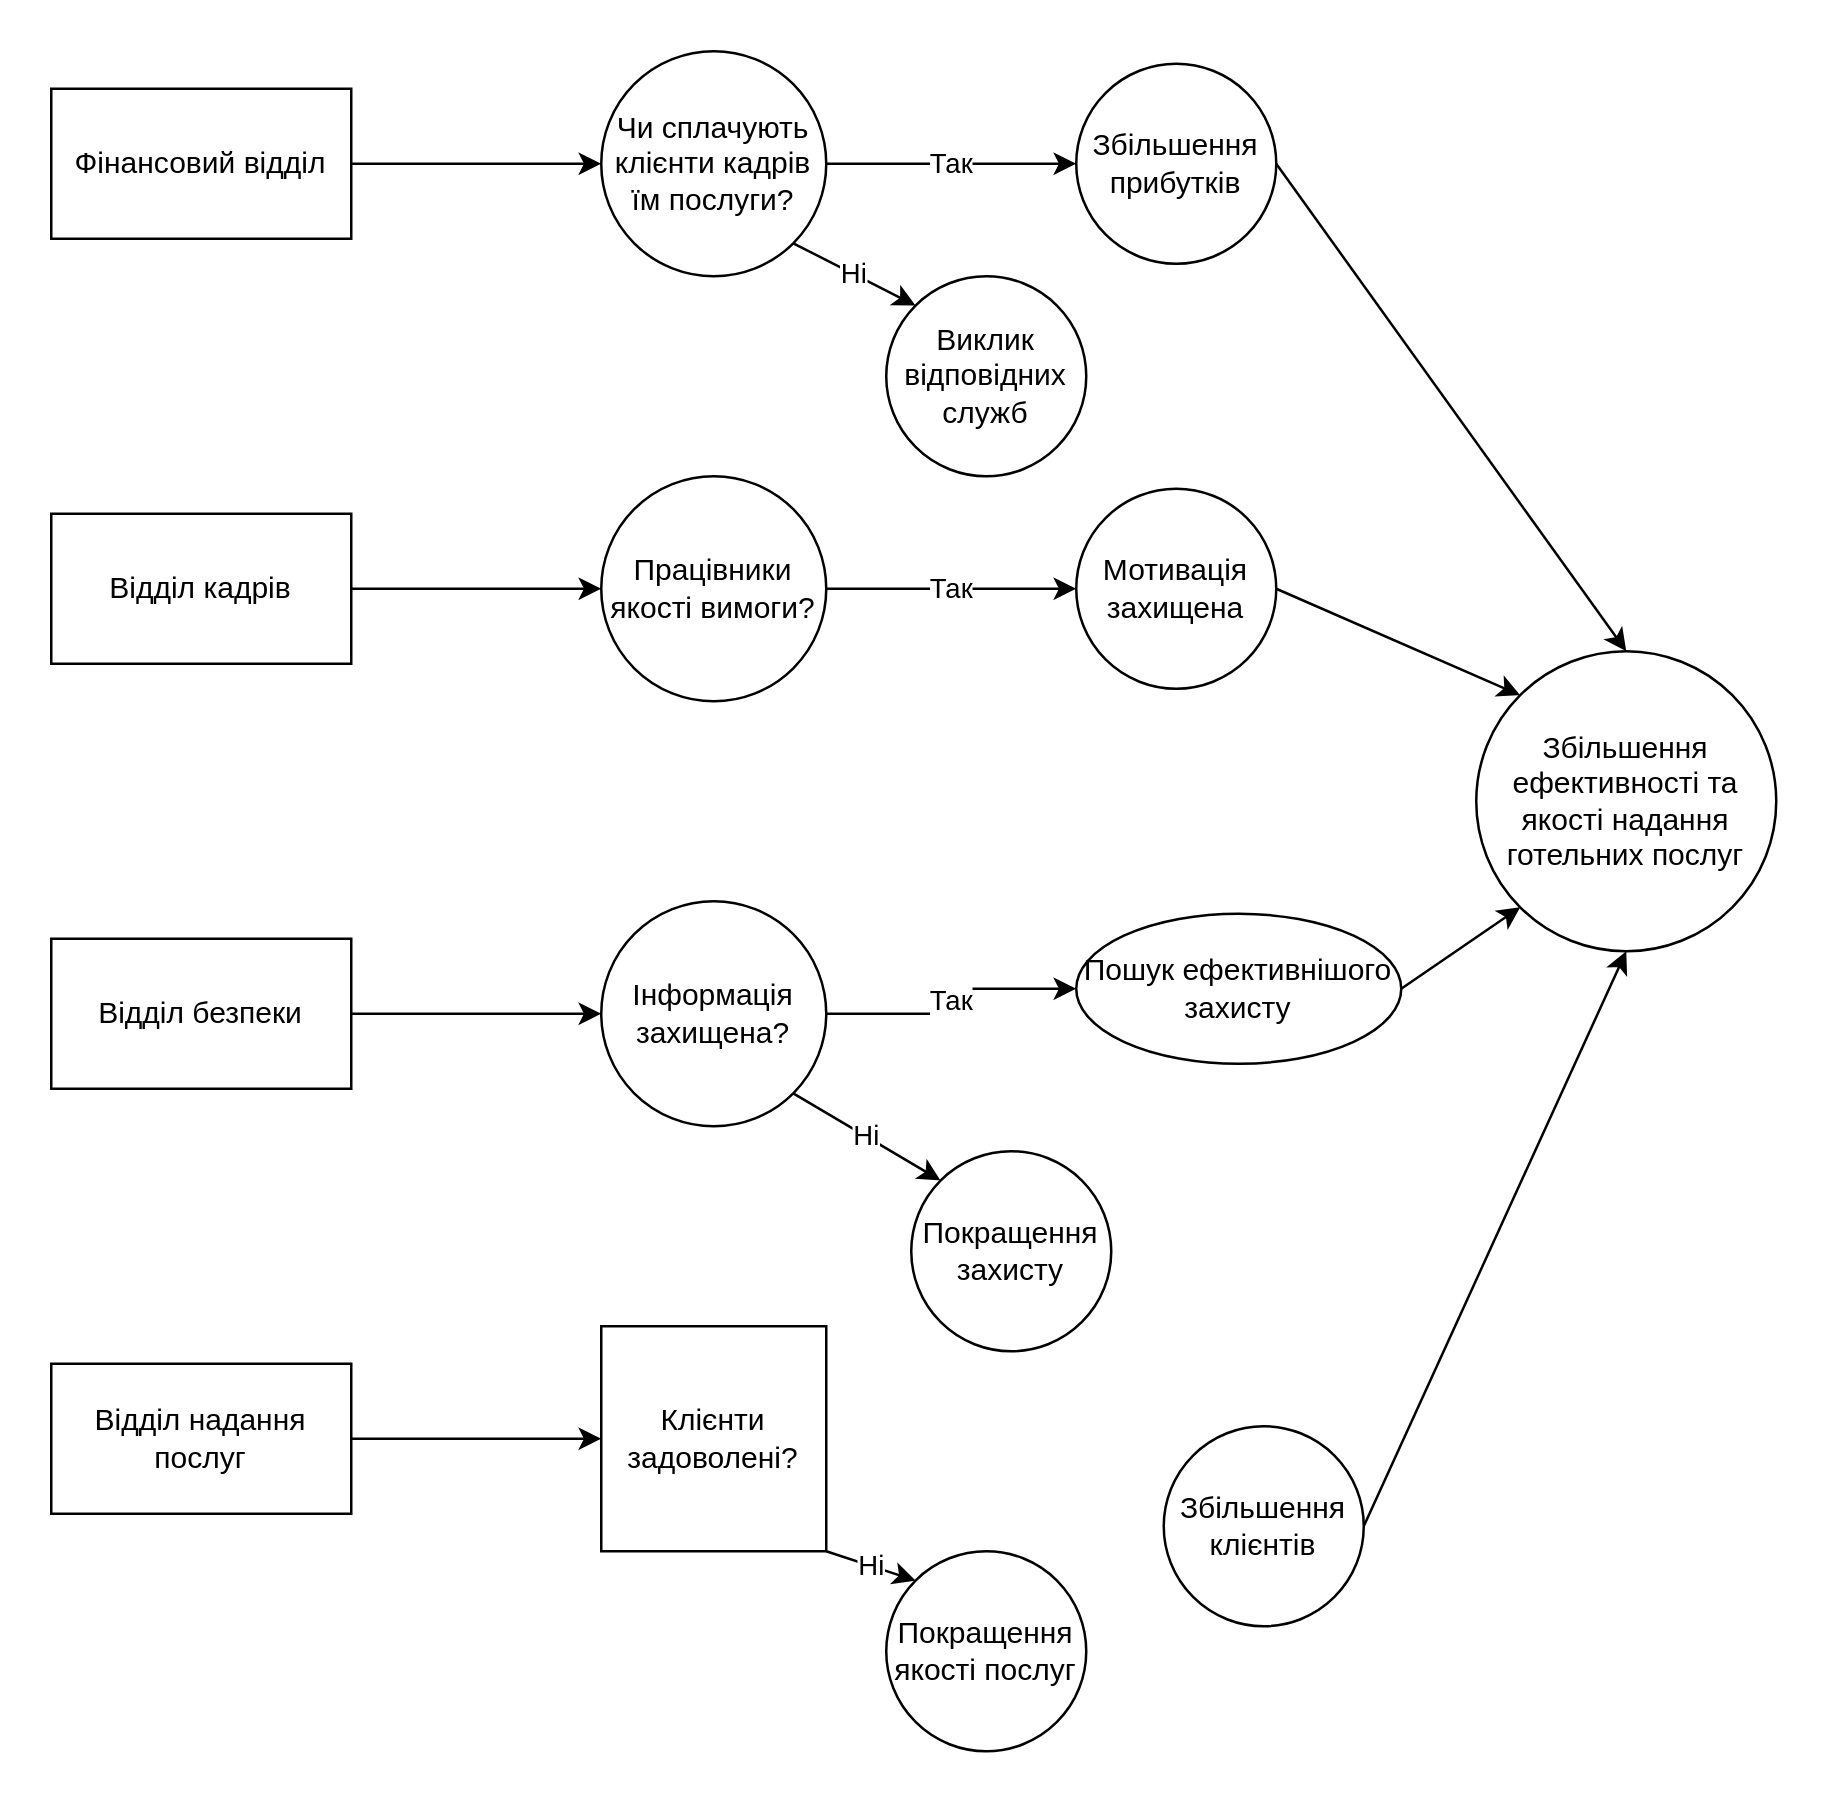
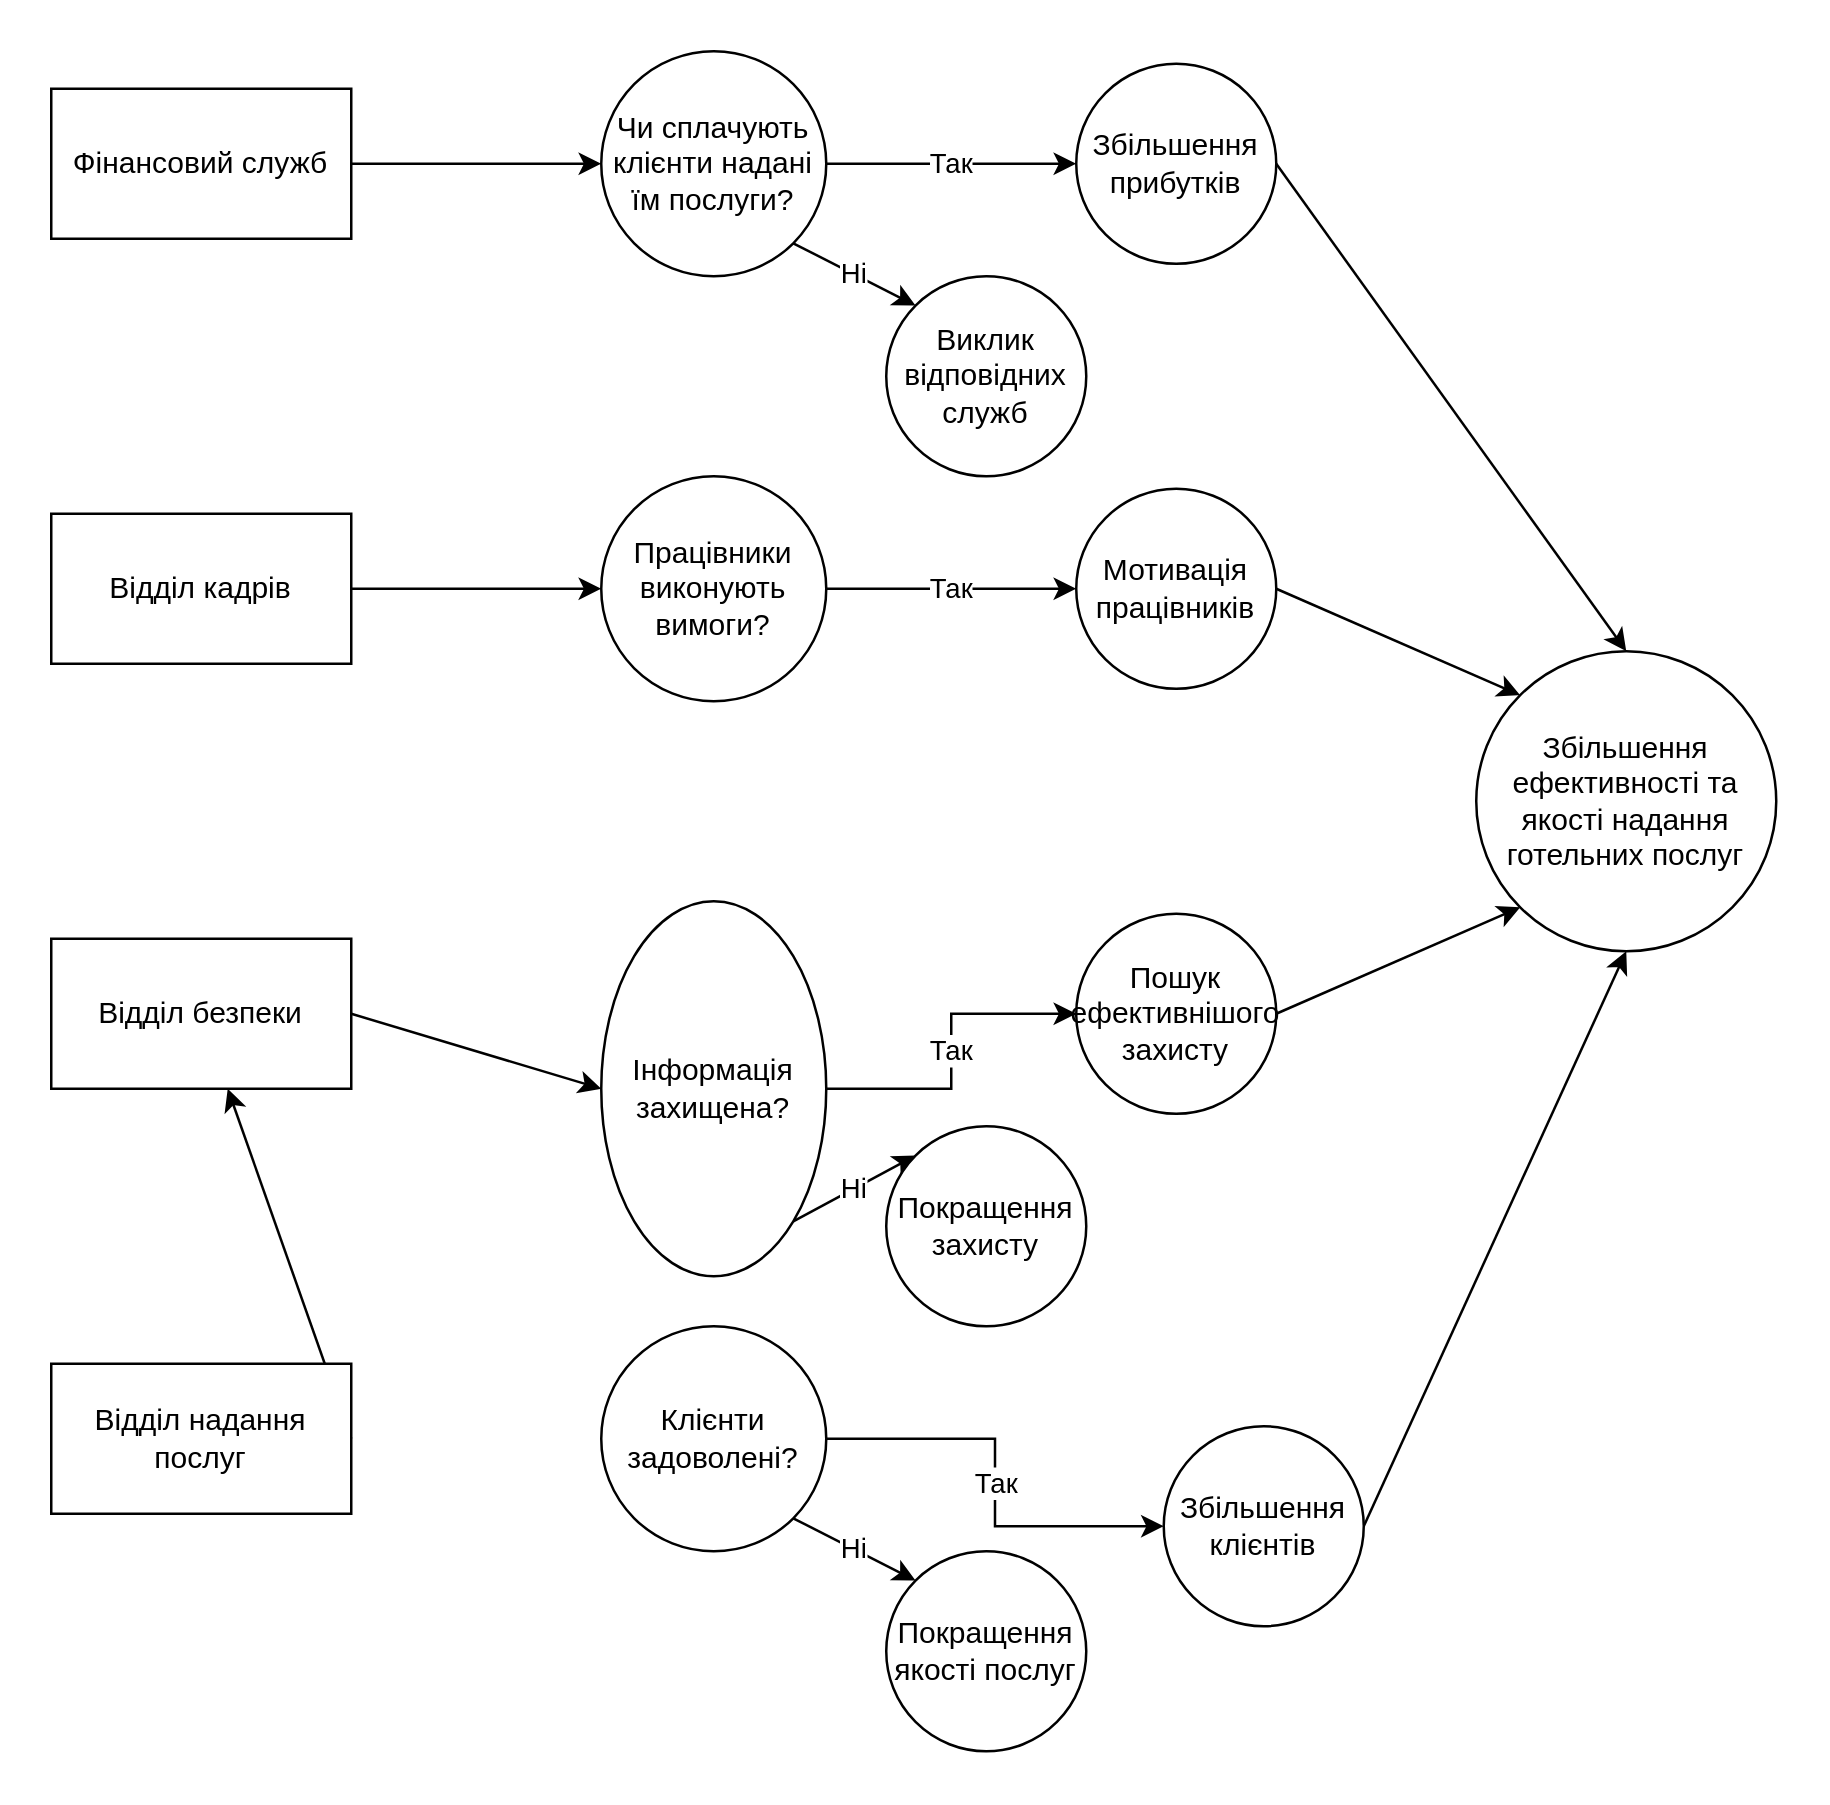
node "Фінансовий відділ": label "Фінансовий відділ" -> "Фінансовий служб"
node "Чи сплачують клієнти кадрів їм послуги?": label "Чи сплачують клієнти кадрів їм послуги?" -> "Чи сплачують клієнти надані їм послуги?"
node "Працівники якості вимоги?": label "Працівники якості вимоги?" -> "Працівники виконують вимоги?"
node "Мотивація захищена": label "Мотивація захищена" -> "Мотивація працівників"
node "Пошук ефективнішого захисту": size 325x150 -> 200x200
node "Інформація захищена?": size 225x225 -> 225x375
node "Покращення захисту": moved (1011, 1251) -> (986, 1226)
edge "Відділ надання послуг" -> "Клієнти задоволені?": now "Відділ надання послуг" -> "Відділ безпеки"
node "Клієнти задоволені?": shape rectangle -> ellipse
edge "Клієнти задоволені?" -> "Збільшення клієнтів": added, label "Так"
